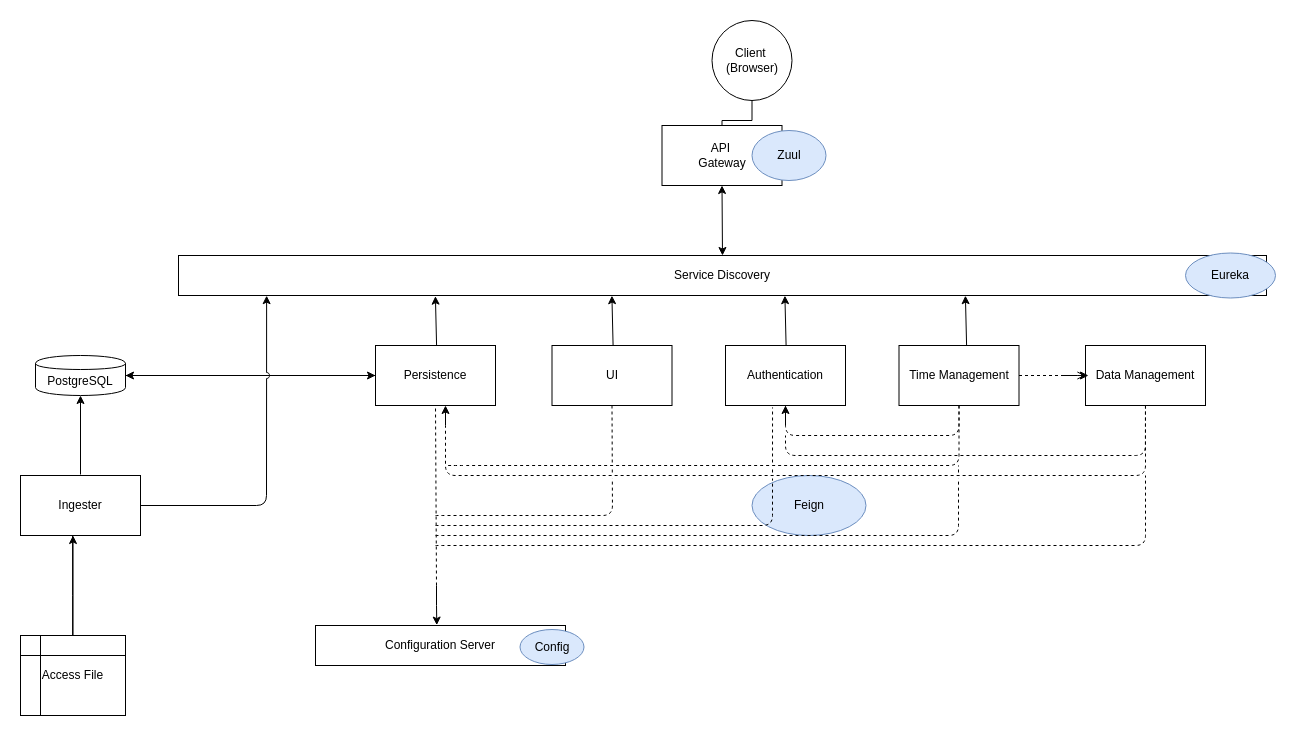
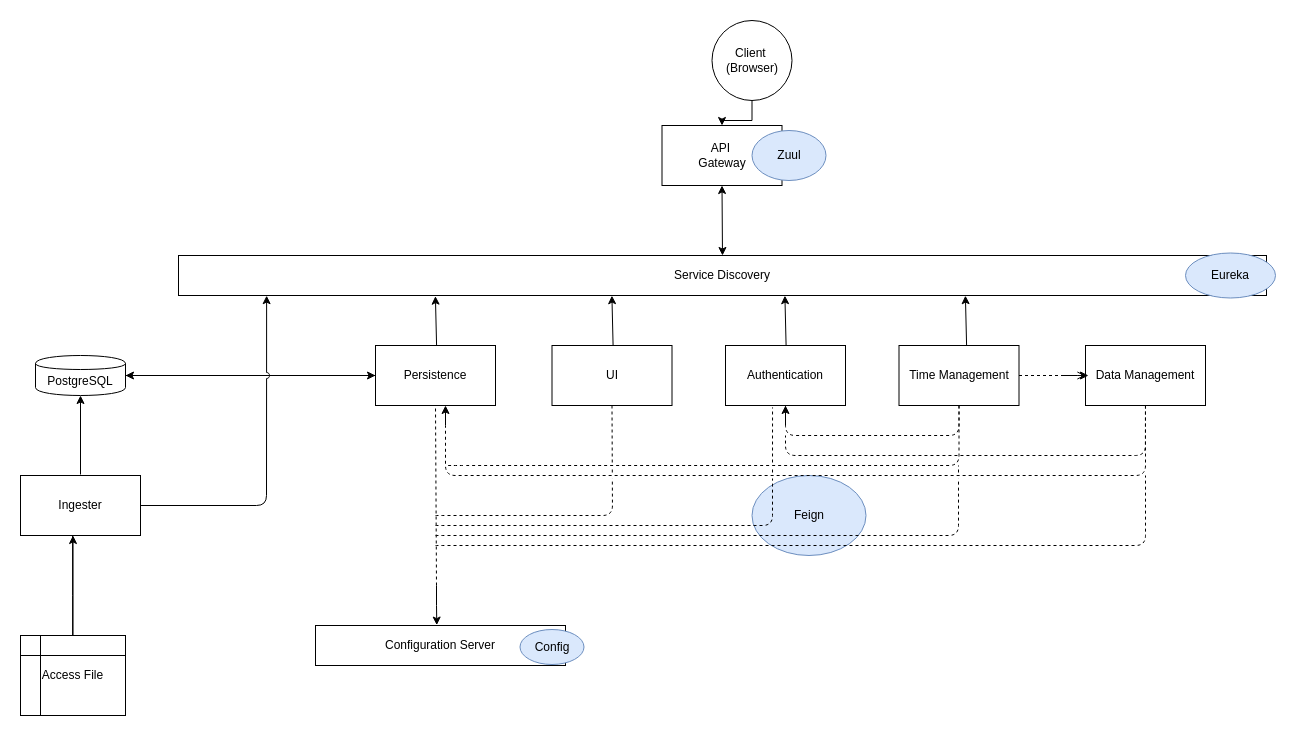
edge "Client (Browser)" -- "API Gateway": arrowhead none -> classic
node "Feign": size 114x60 -> 114x80
